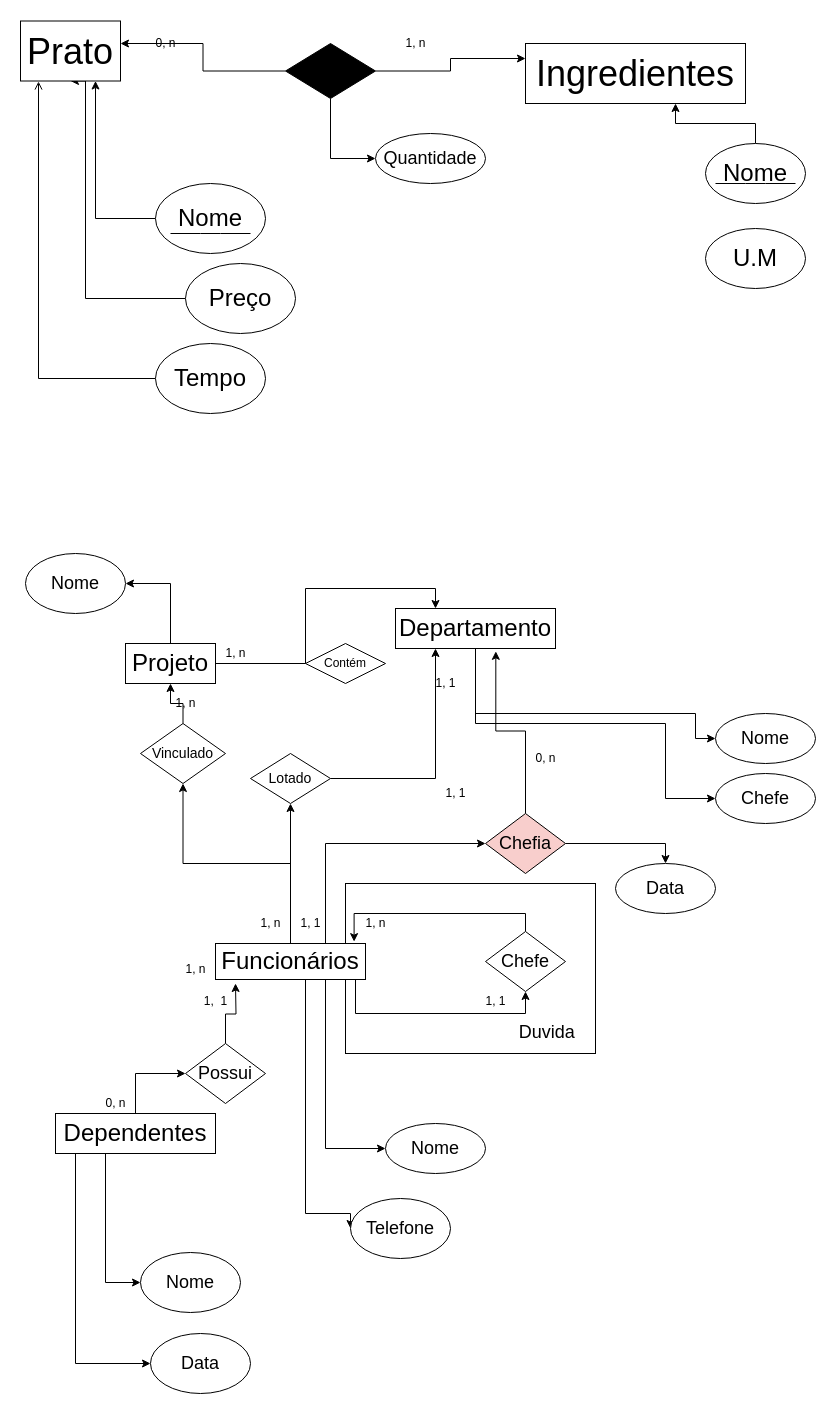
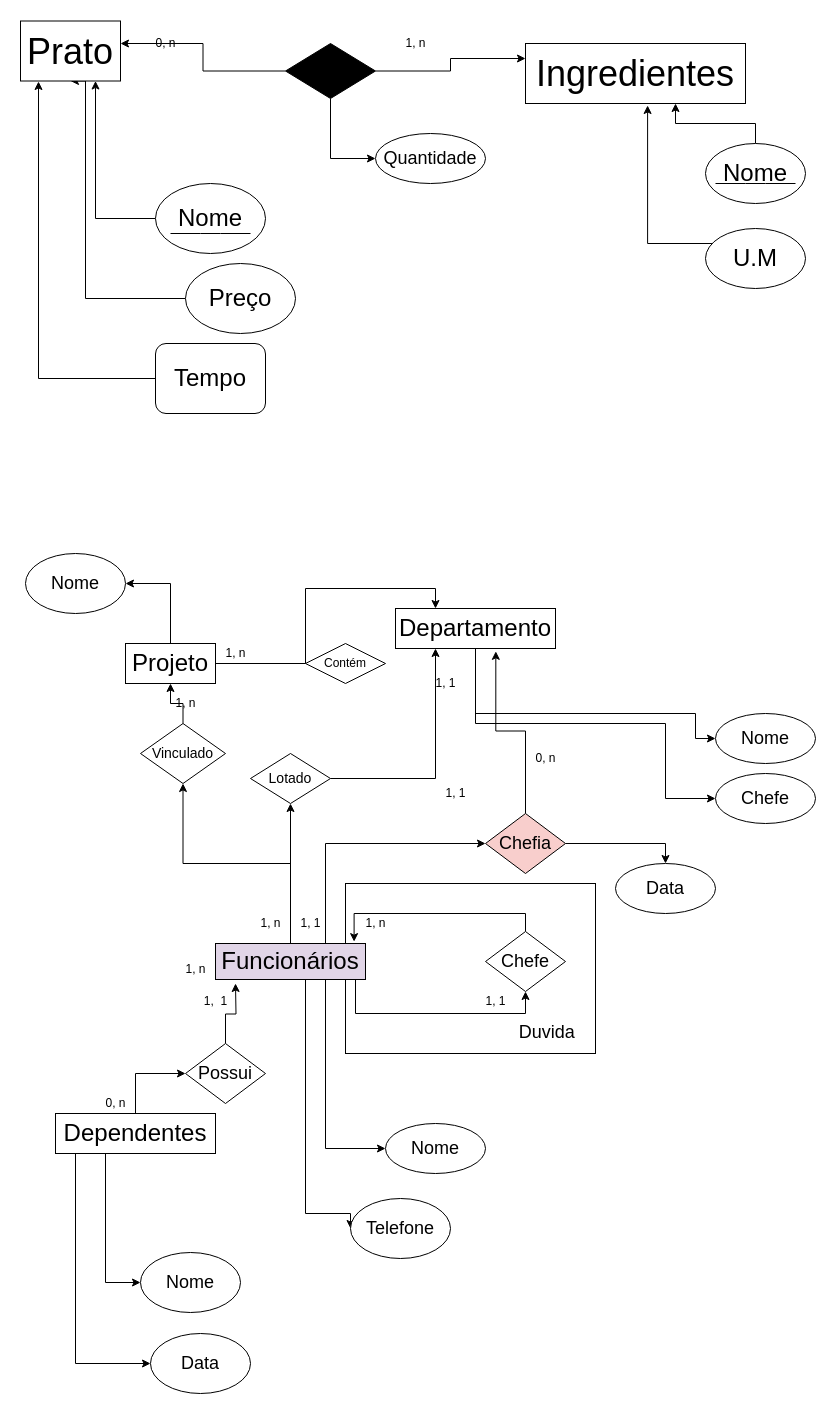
edge "Tempo" -> "Prato": arrowhead open -> classic
edge "U.M" -> "Ingredientes": added
node "Tempo": shape ellipse -> rounded rectangle
node "Funcionários": fillcolor #ffffff -> #e1d5e7
